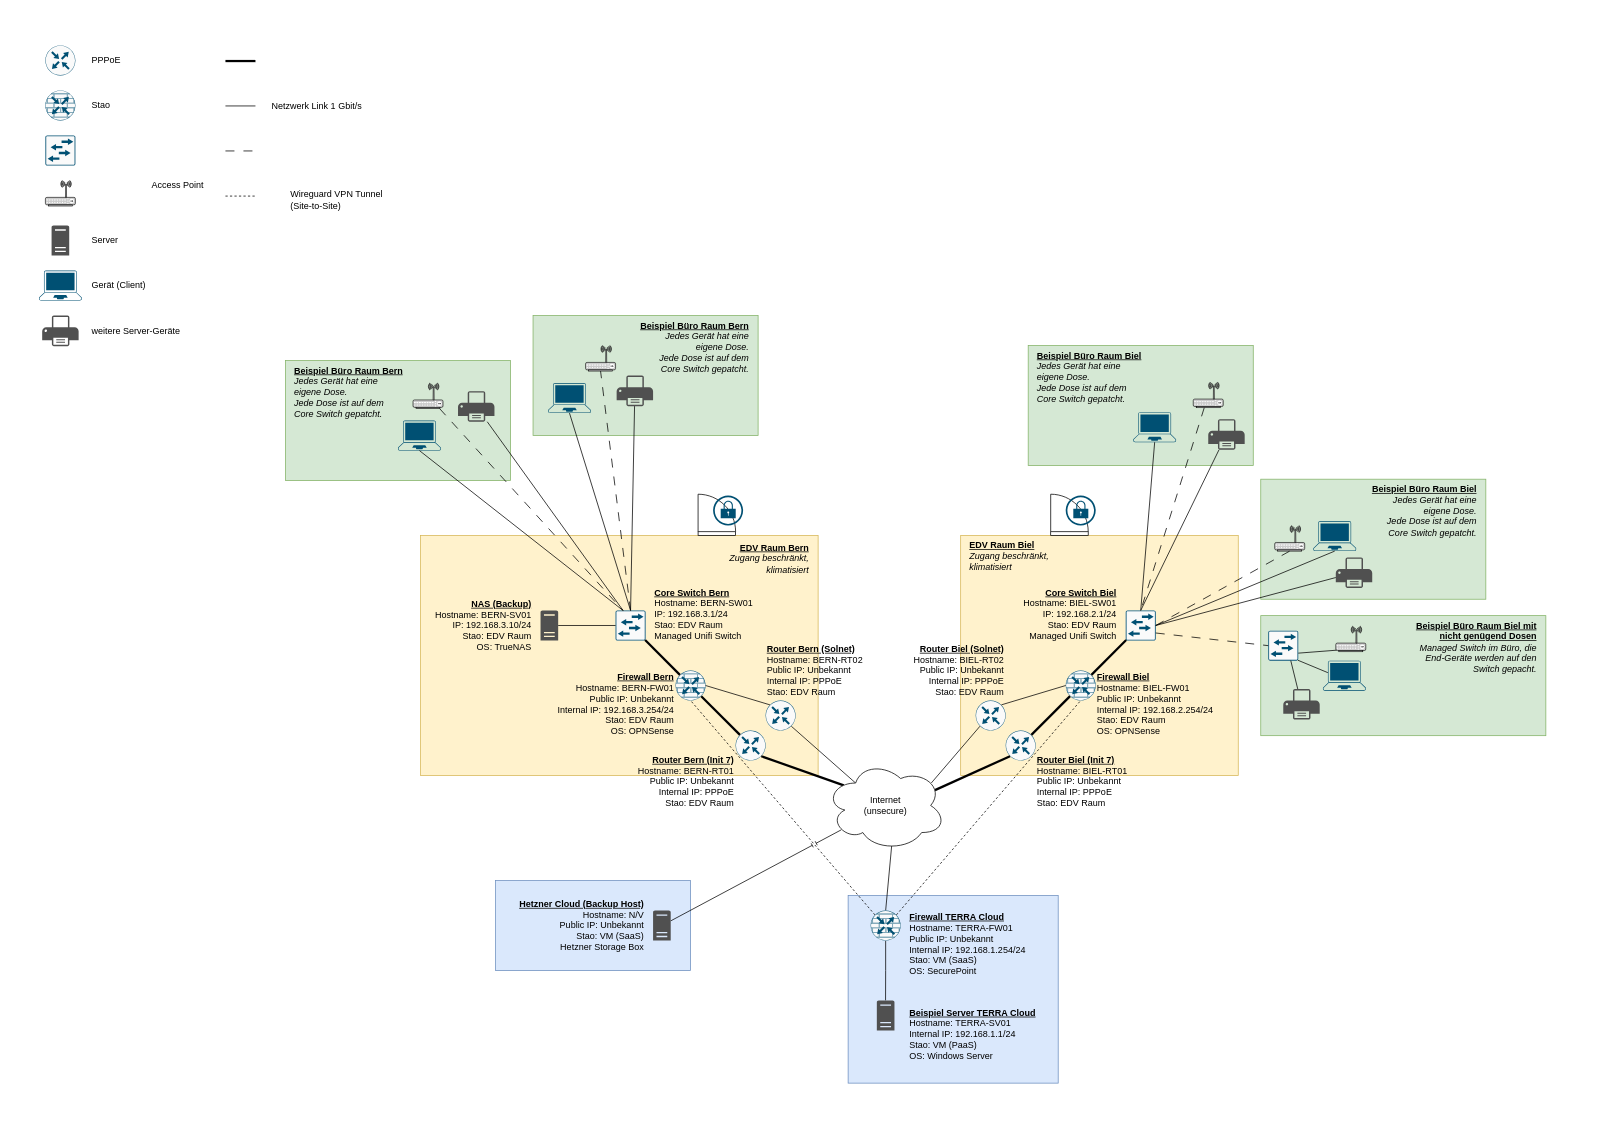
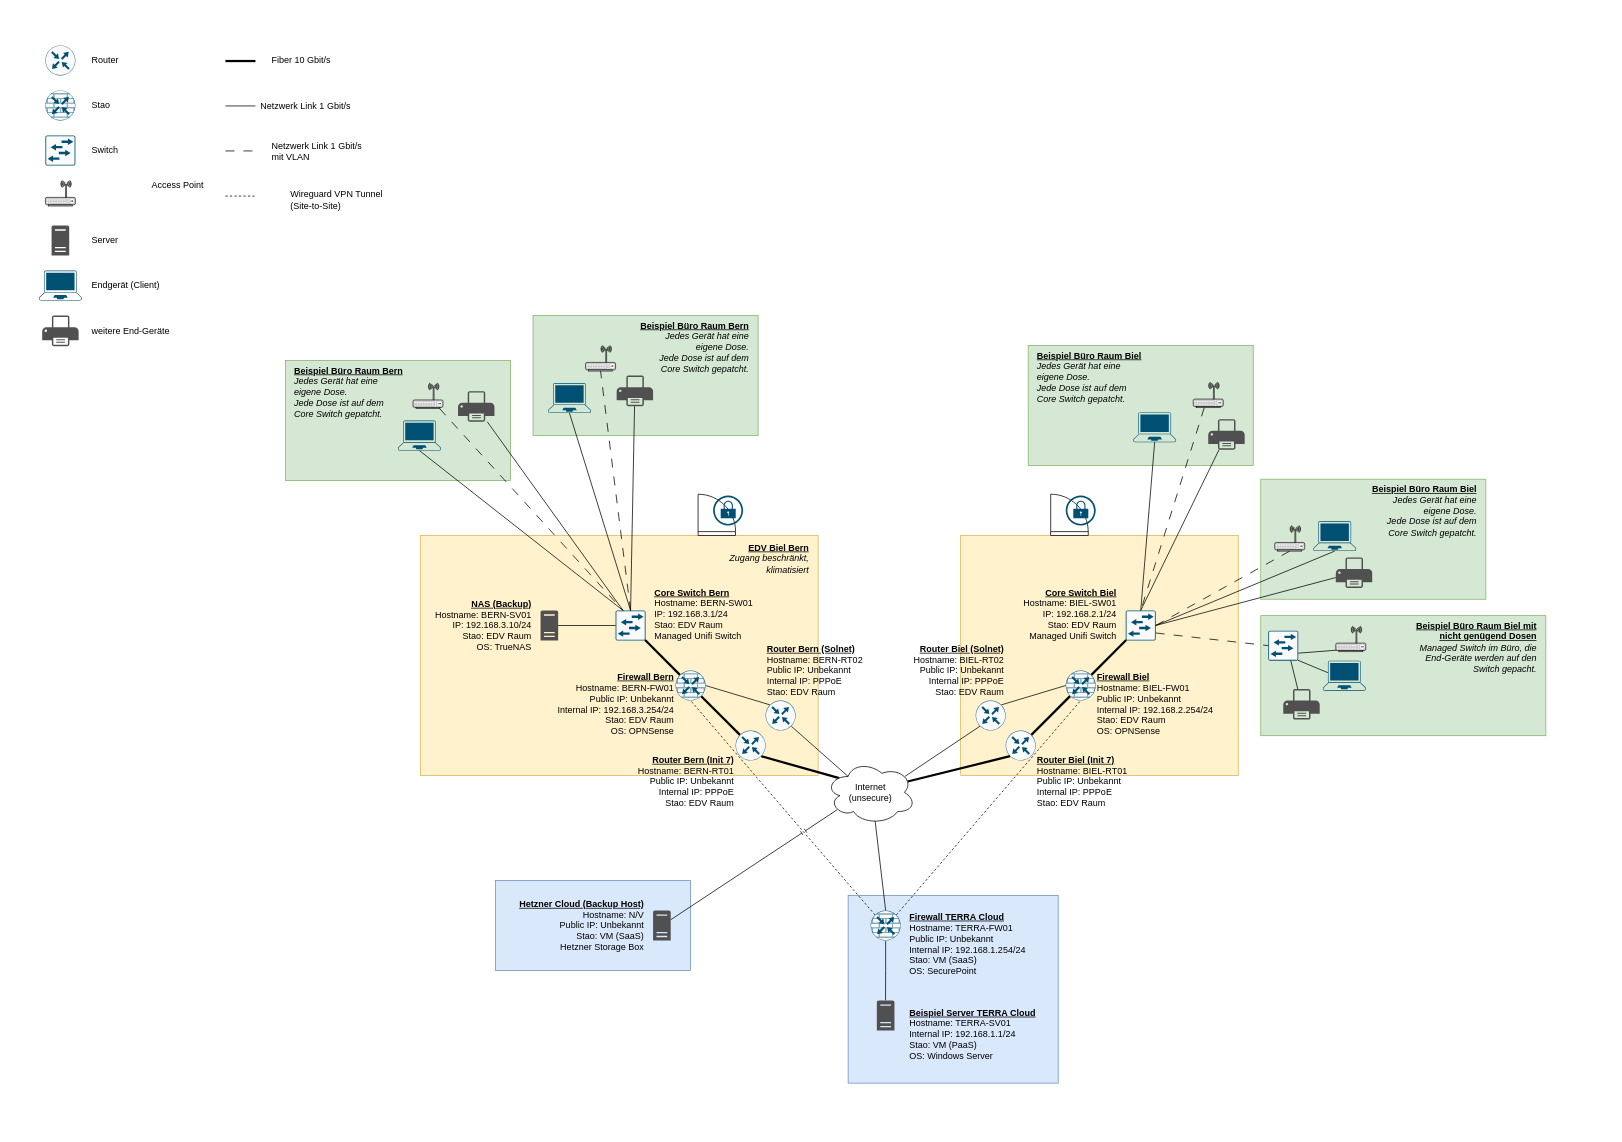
node "PPPoE": label "PPPoE" -> "Router"
node "Fiber 10 Gbit/s": added
node "Netzwerk Link 1 Gbit/s": moved (323, 106) -> (312, 106)
node "Switch": added
node "Netzwerk Link 1 Gbit/s mit VLAN": added
node "Gerät (Client)": label "Gerät (Client)" -> "Endgerät (Client)"
node "weitere Server-Geräte": label "weitere Server-Geräte" -> "weitere End-Geräte"
node "EDV Raum Biel Zugang beschränkt, klimatisiert": removed
node "EDV Raum Bern Zugang beschränkt, klimatisiert": label "EDV Raum Bern Zugang beschränkt, klimatisiert" -> "EDV Biel Bern Zugang beschränkt, klimatisiert"
node "Internet (unsecure)": size 120x90 -> 90x64
